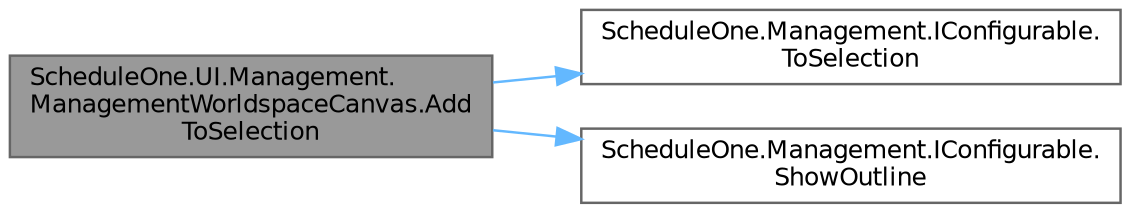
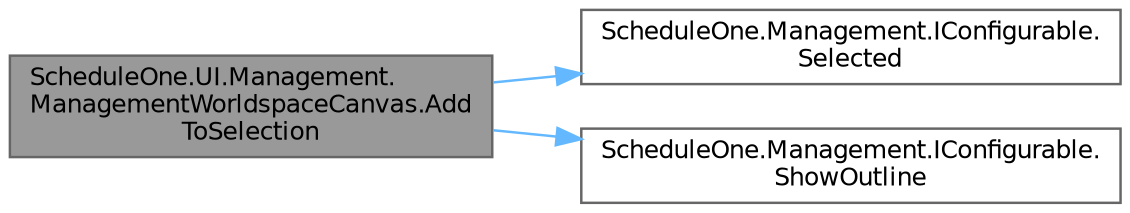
node "ScheduleOne.Management.IConfigurable. ToSelection": label "ScheduleOne.Management.IConfigurable. ToSelection" -> "ScheduleOne.Management.IConfigurable. Selected"
